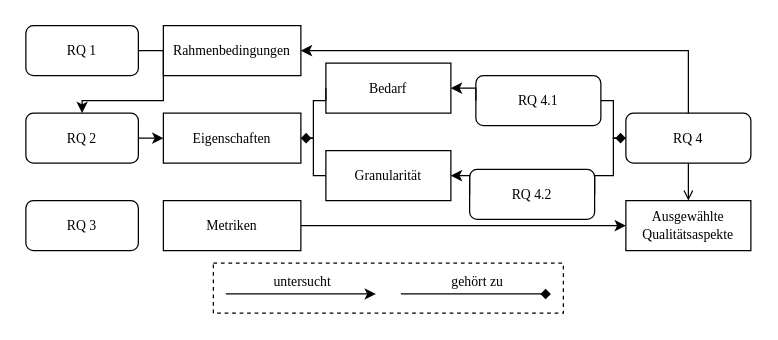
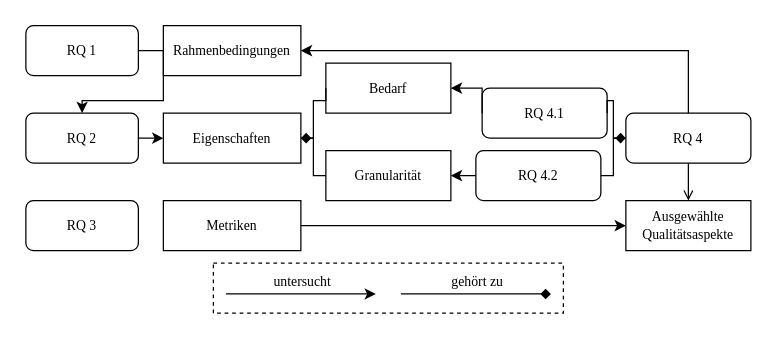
node "RQ 4.1": moved (538, 101) -> (544, 113)
node "RQ 4.2": moved (532, 194) -> (538, 176)
